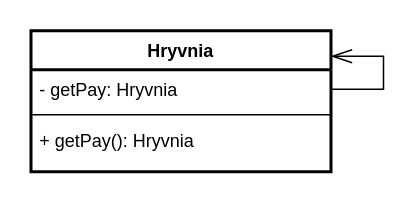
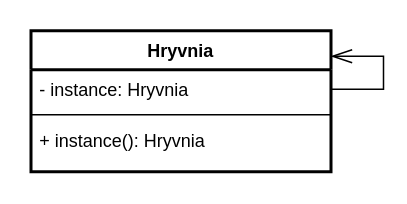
node "- getPay: Hryvnia": label "- getPay: Hryvnia" -> "- instance: Hryvnia"
node "+ getPay(): Hryvnia": label "+ getPay(): Hryvnia" -> "+ instance(): Hryvnia"
